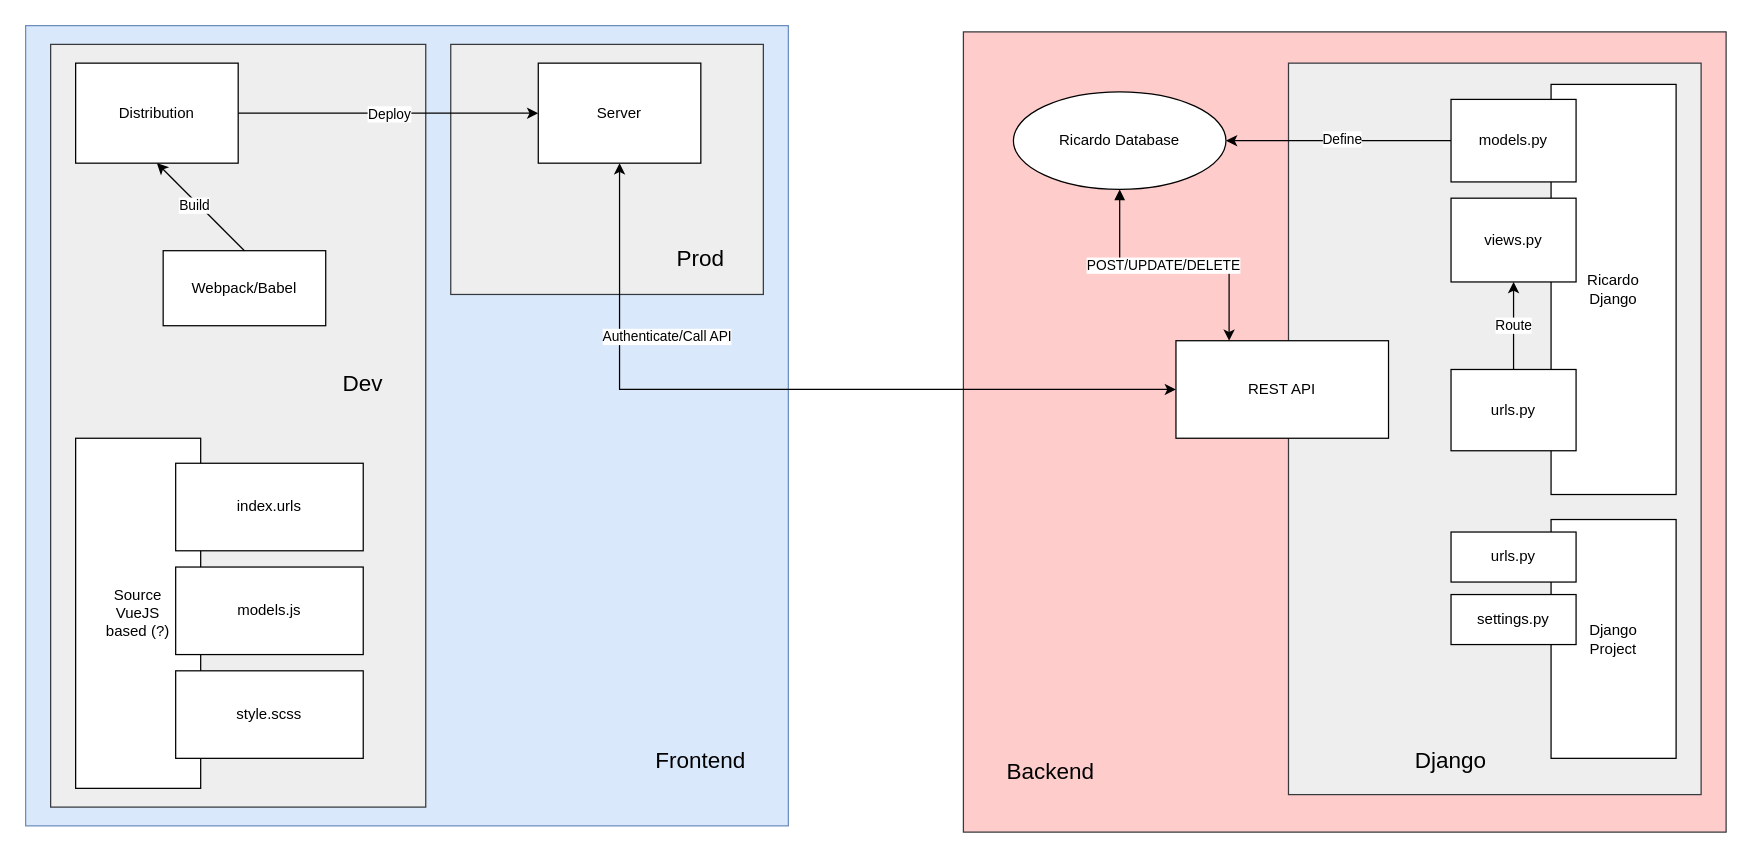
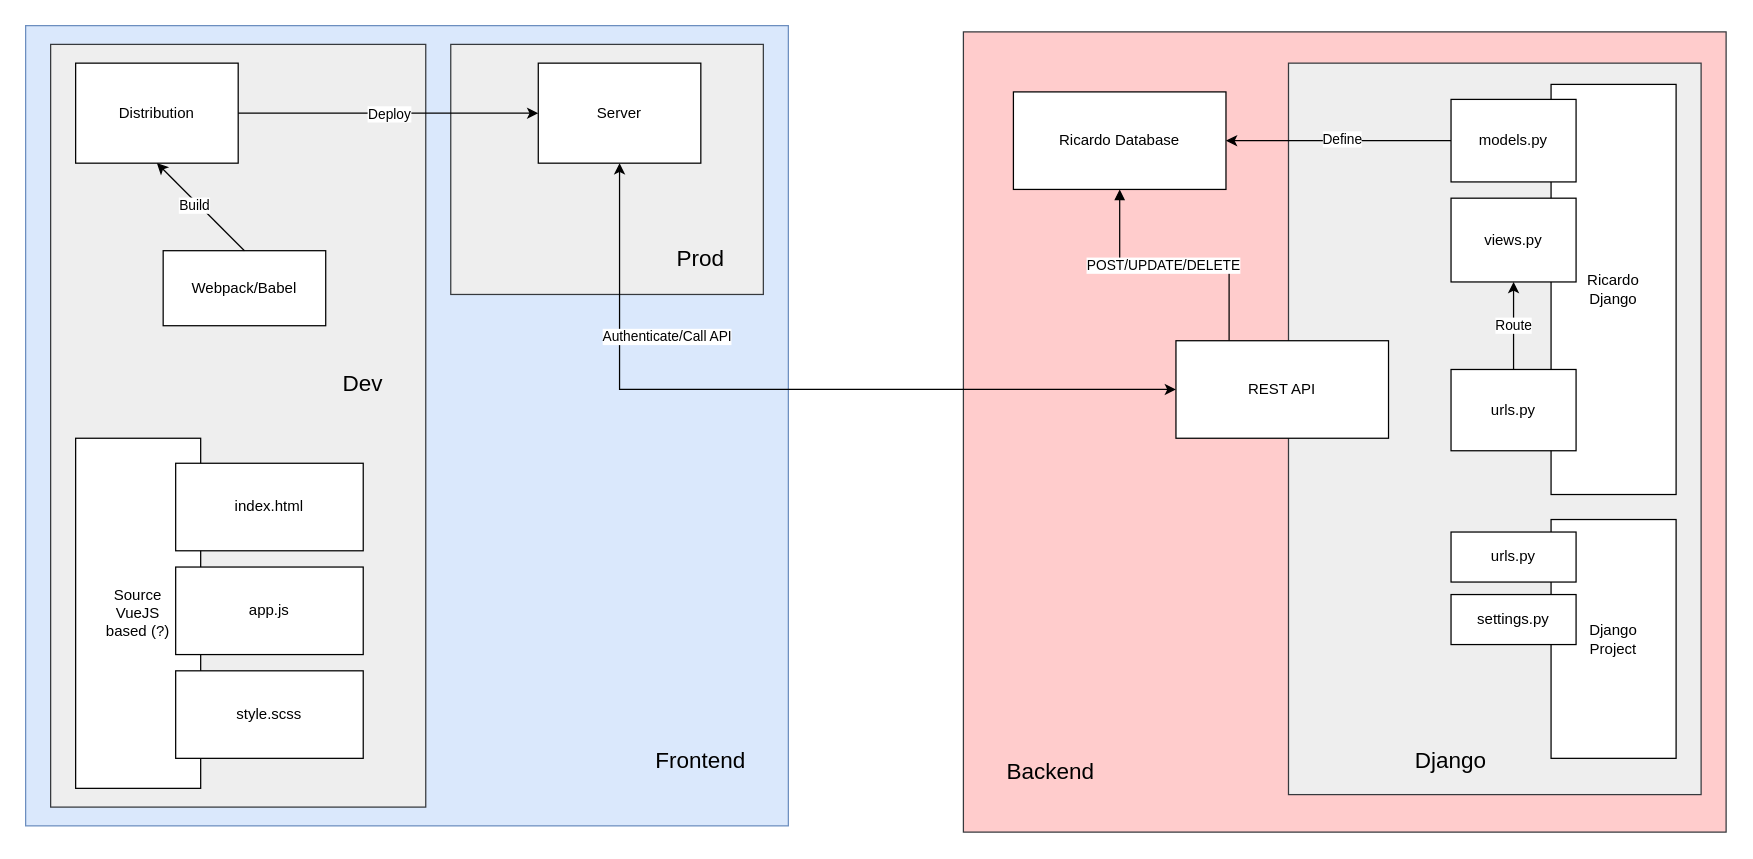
node "Ricardo Database": shape ellipse -> rectangle
edge "Ricardo Database" -- "REST API": arrowhead classic -> none
node "index.urls": label "index.urls" -> "index.html"
node "models.js": label "models.js" -> "app.js"
